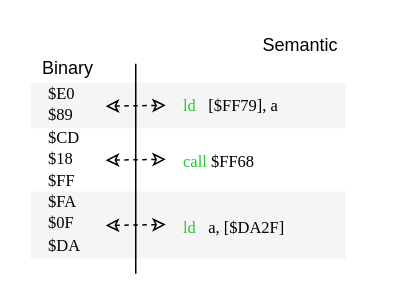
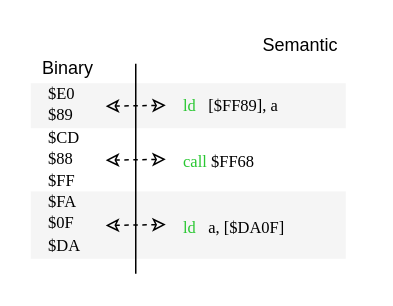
node "ld [$FF79], a": label "ld [$FF79], a" -> "ld [$FF89], a"
node "$E0 $89 $CD $18 $FF $FA $0F $DA": label "$E0 $89 $CD $18 $FF $FA $0F $DA" -> "$E0 $89 $CD $88 $FF $FA $0F $DA"
node "ld a, [$DA2F]": label "ld a, [$DA2F]" -> "ld a, [$DA0F]"
